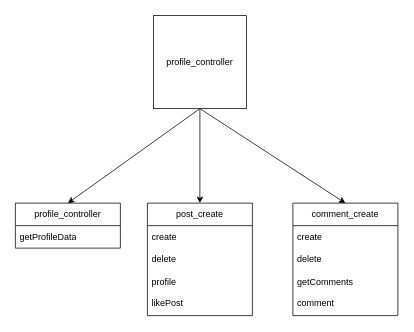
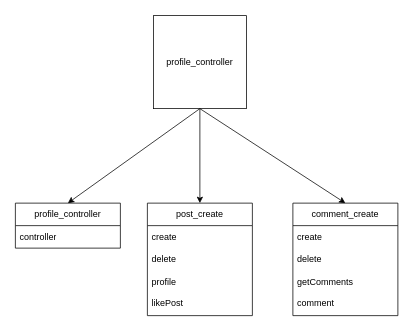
node "getProfileData": label "getProfileData" -> "controller"
